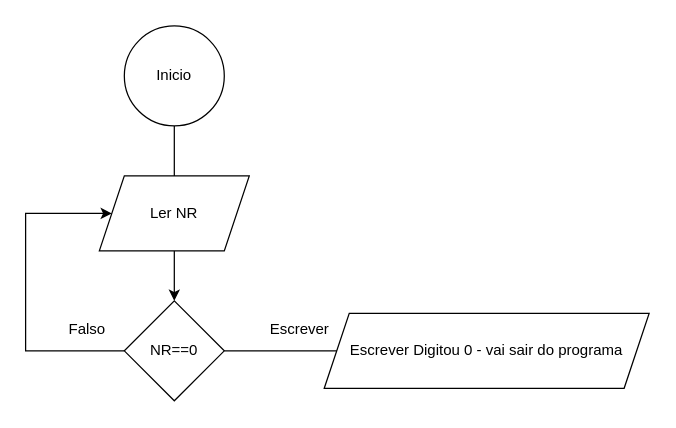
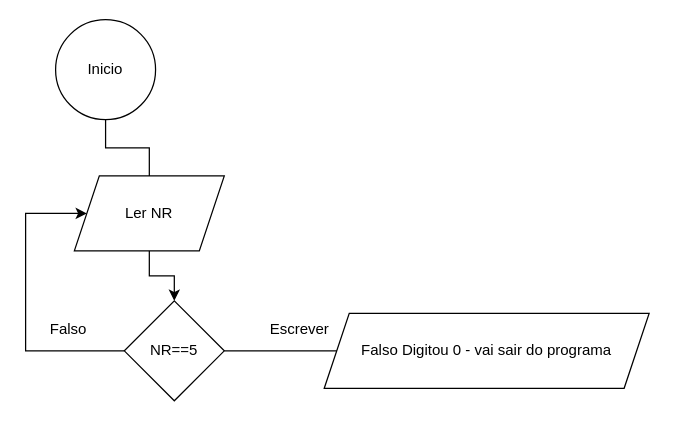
node "Inicio": moved (174, 76) -> (106, 69)
node "Ler NR": moved (174, 213) -> (149, 213)
node "Falso": moved (87, 329) -> (68, 329)
node "NR==0": label "NR==0" -> "NR==5"
node "Escrever Digitou 0 - vai sair do programa": label "Escrever Digitou 0 - vai sair do programa" -> "Falso Digitou 0 - vai sair do programa"
